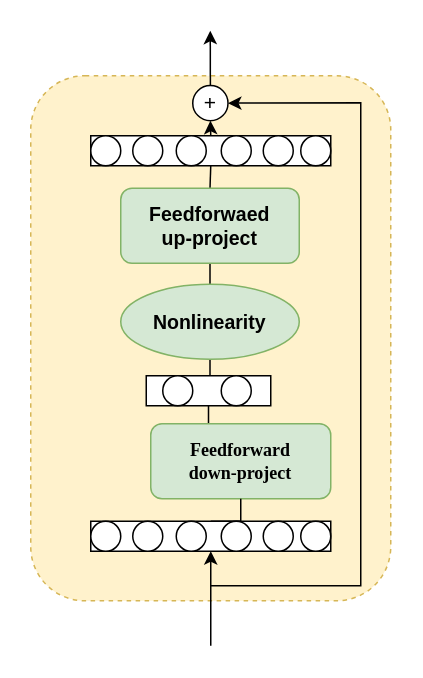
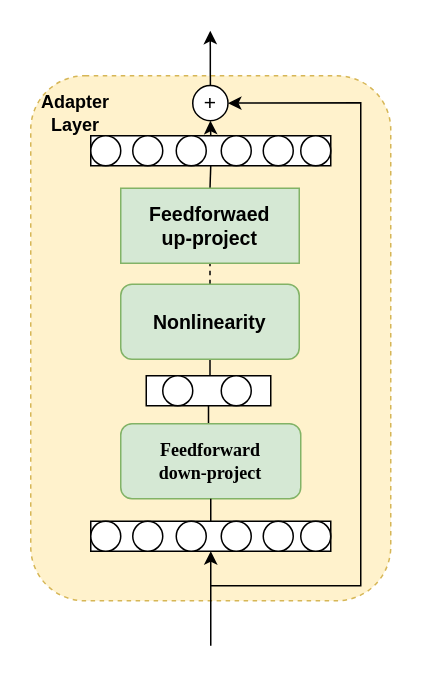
node "Adapter Layer": added
node "Feedforwaed up-project": shape rounded rectangle -> rectangle
edge "Feedforwaed up-project" -- "Nonlinearity": style solid -> dashed
node "Nonlinearity": shape ellipse -> rounded rectangle
node "Feedforward down-project": moved (241, 461) -> (211, 461)
